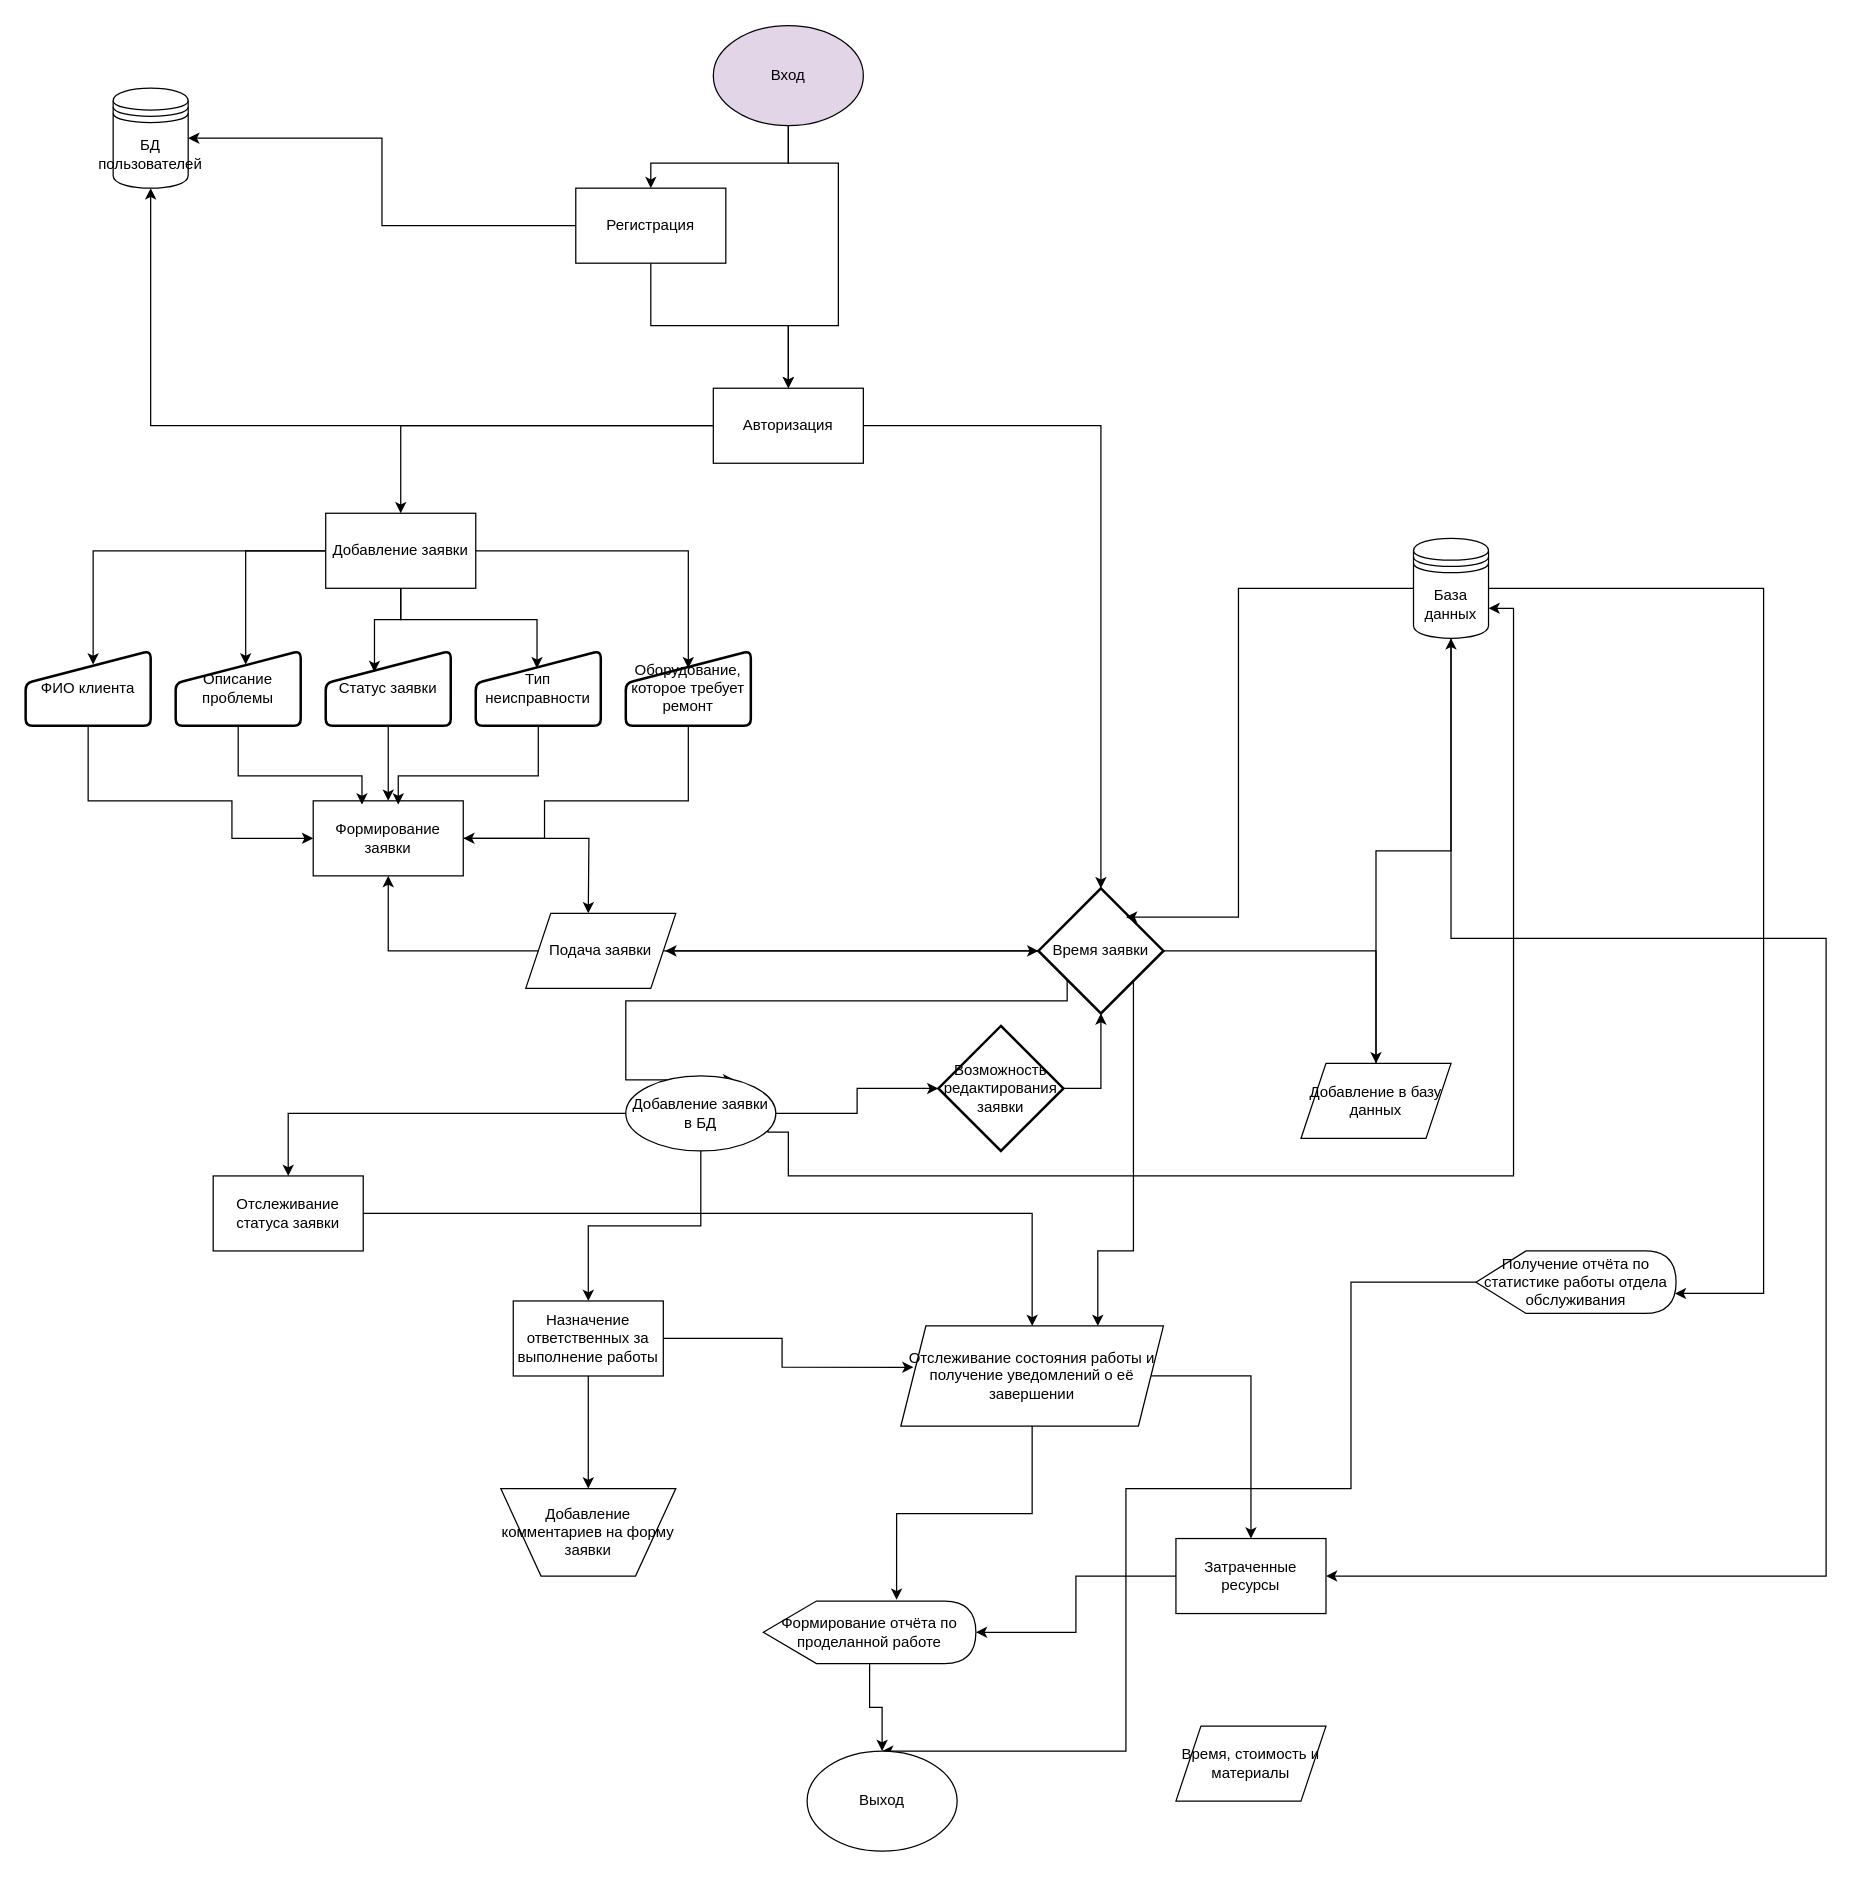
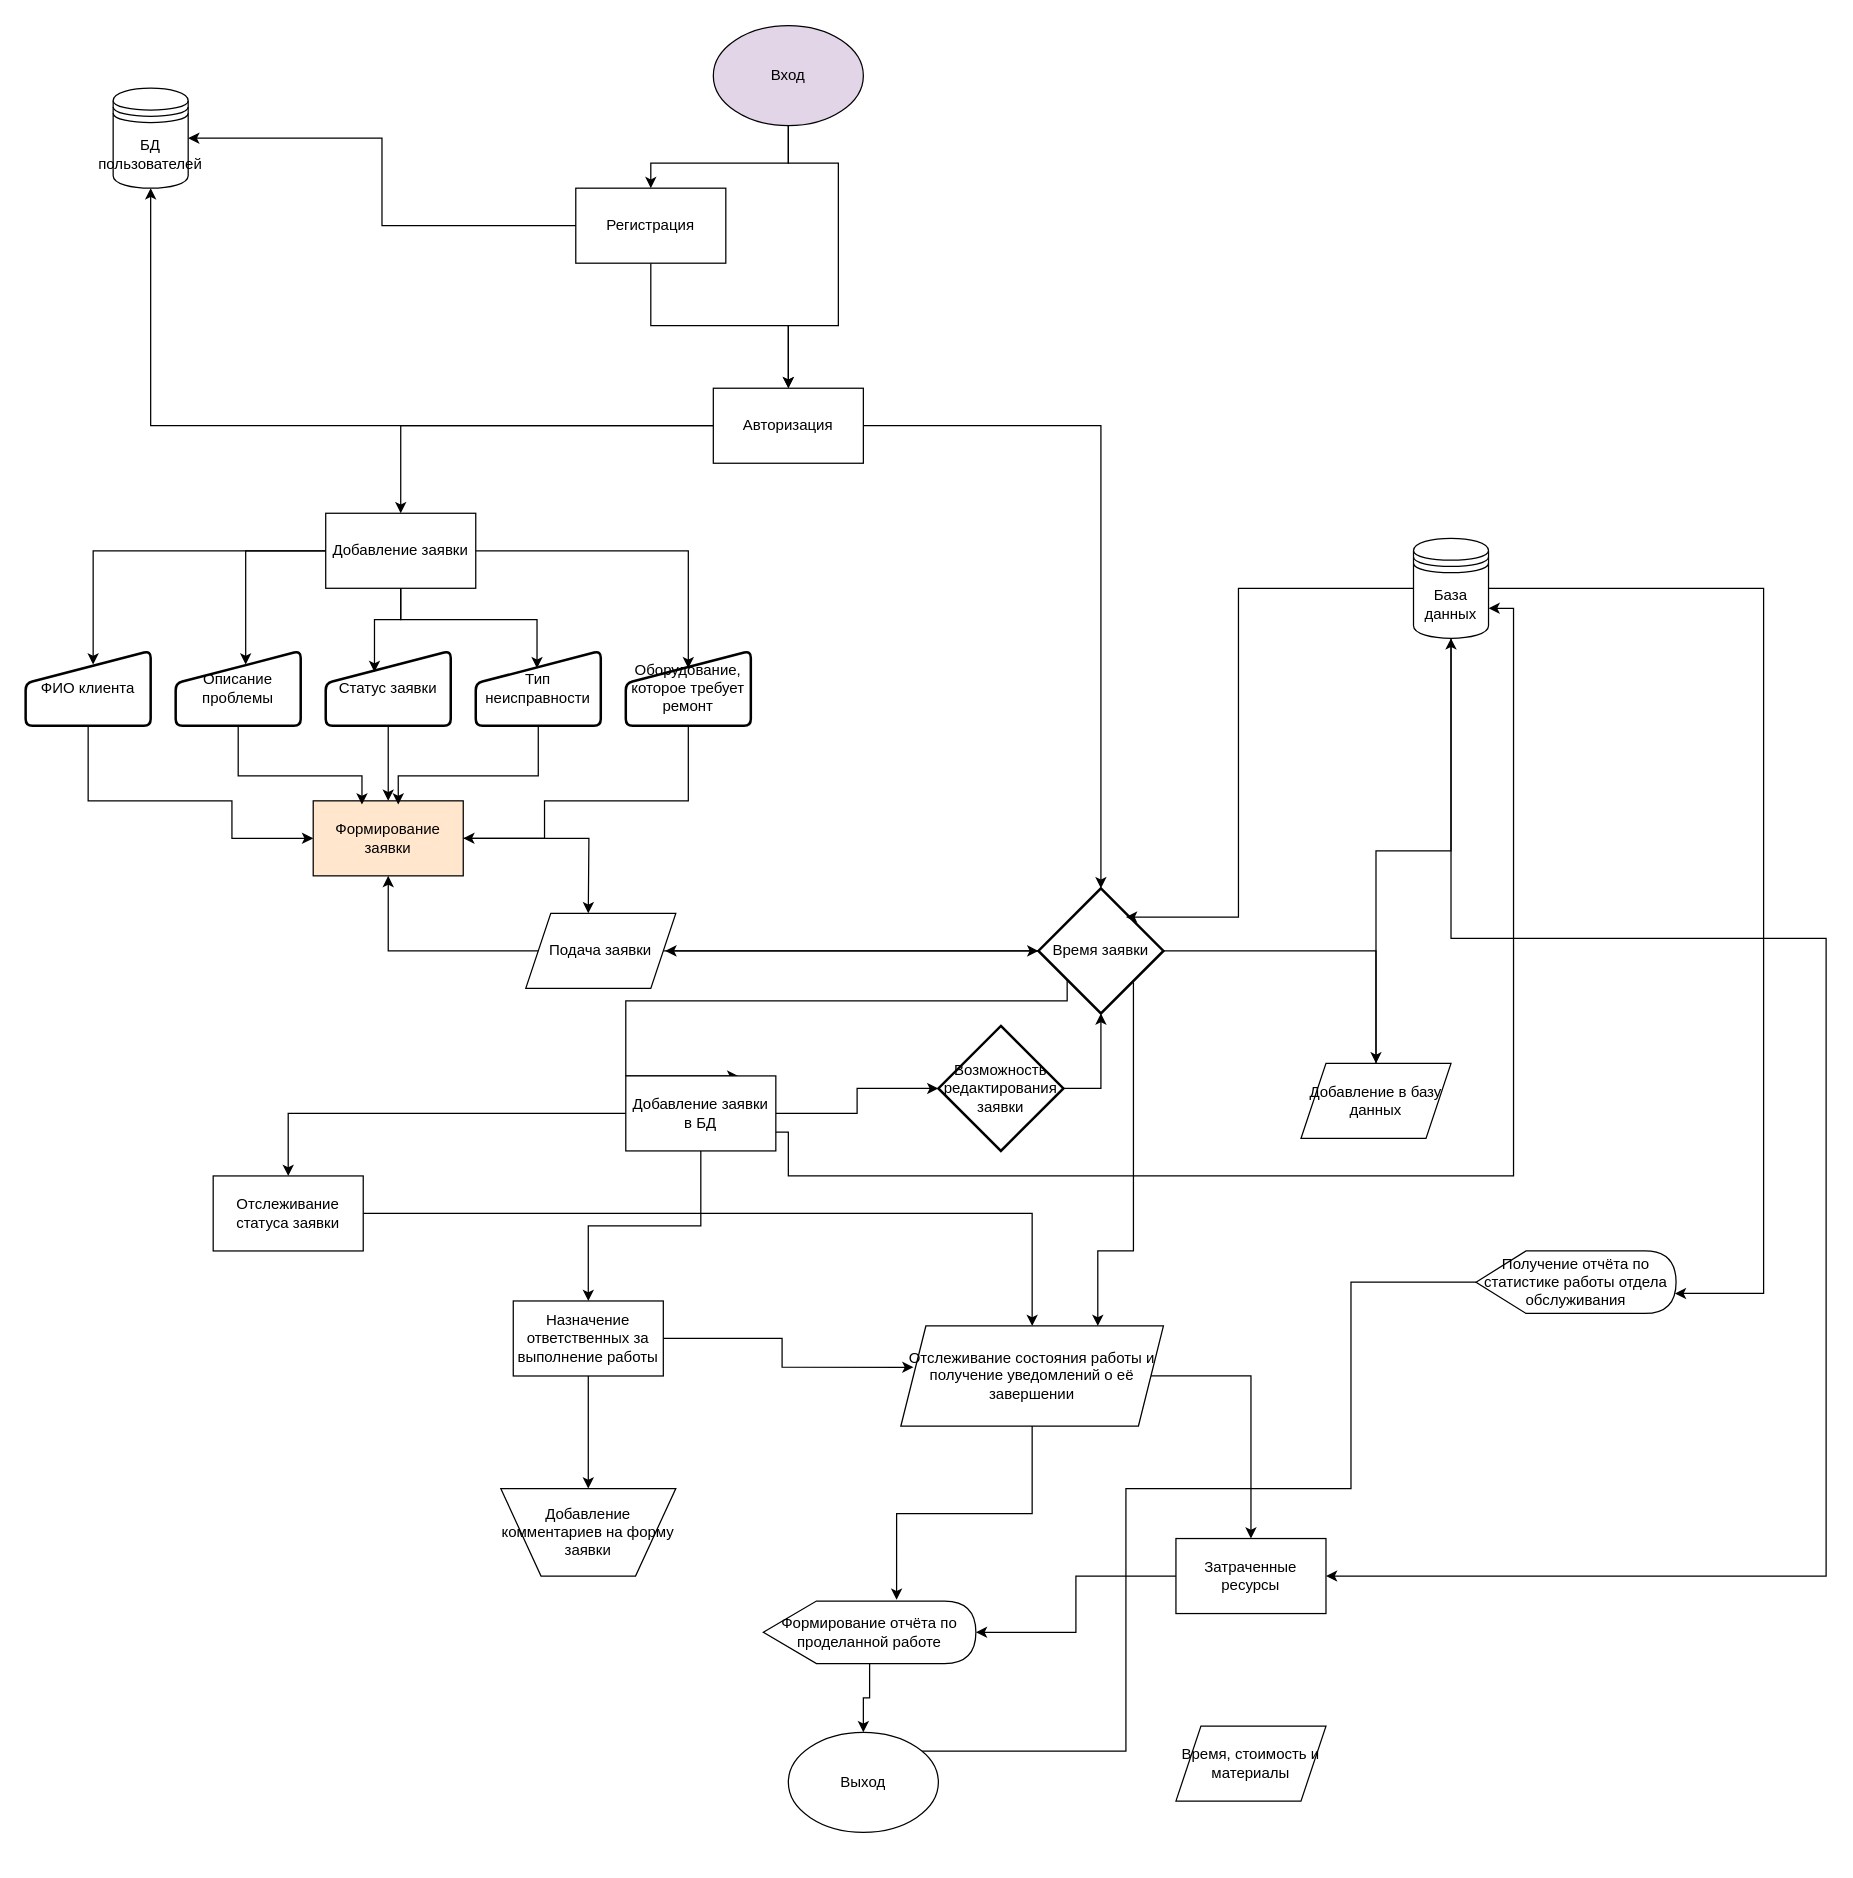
node "Формирование заявки": fillcolor #ffffff -> #ffe6cc
node "Добавление заявки в БД": shape ellipse -> rectangle
node "Выход": moved (882, 1801) -> (863, 1782)
